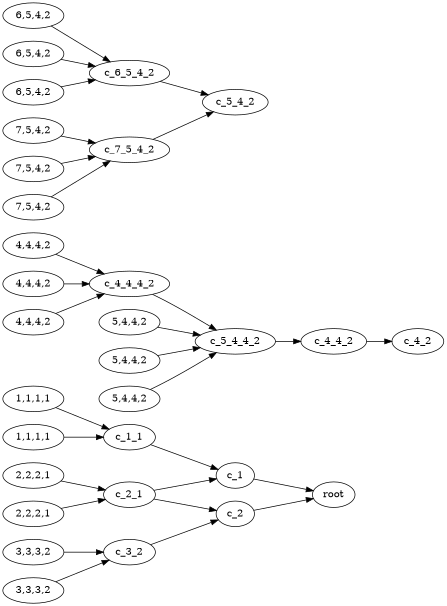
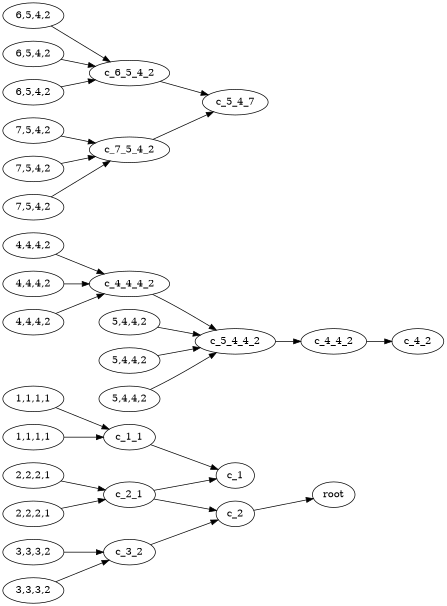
node "c_5_4_2": label "c_5_4_2" -> "c_5_4_7"
edge "c_1" -> "root": removed
